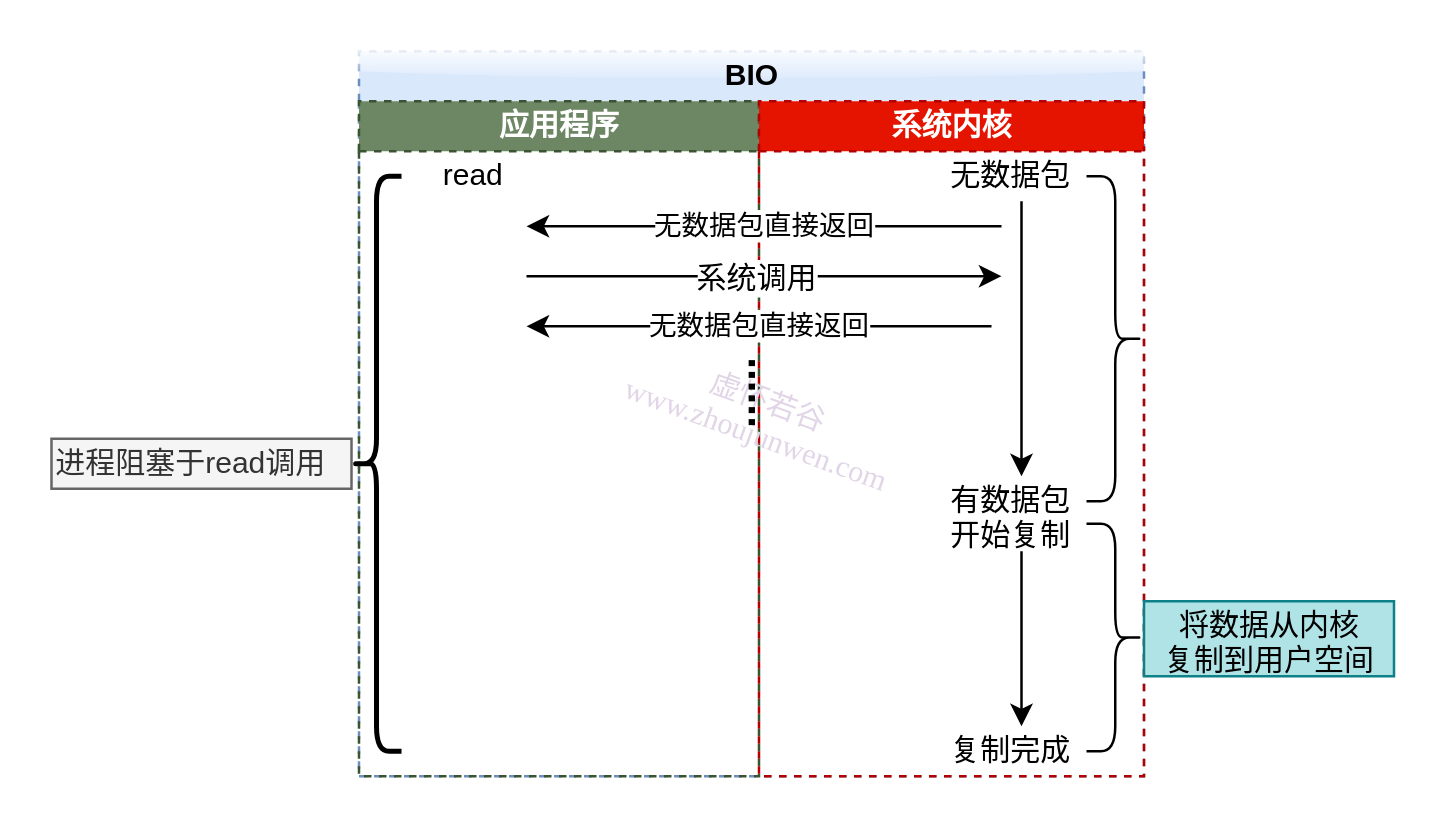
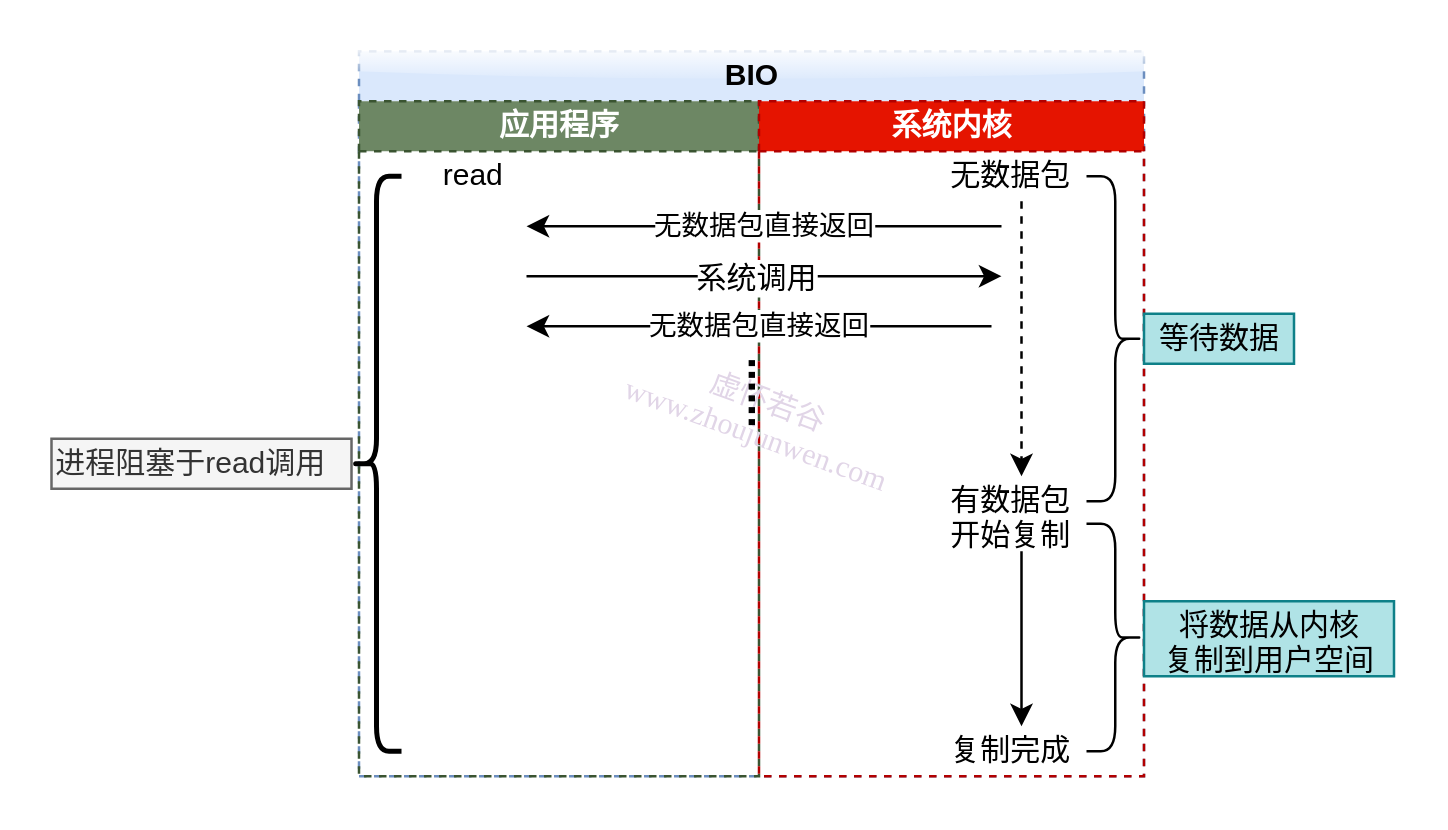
edge "无数据包" -> "有数据包 开始复制": style solid -> dashed
node "等待数据": added
